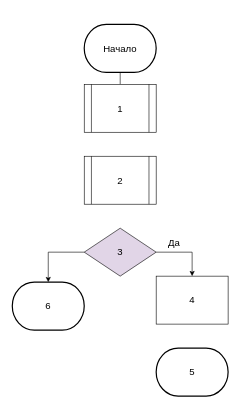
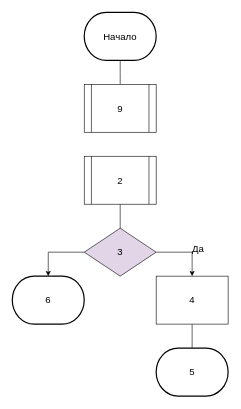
node "Начало": moved (120, 48) -> (120, 36)
node "1": label "1" -> "9"
edge "2" -- "3": added
node "Да": moved (174, 243) -> (198, 249)
node "6": moved (48, 306) -> (48, 300)
edge "4" -- "5": added
